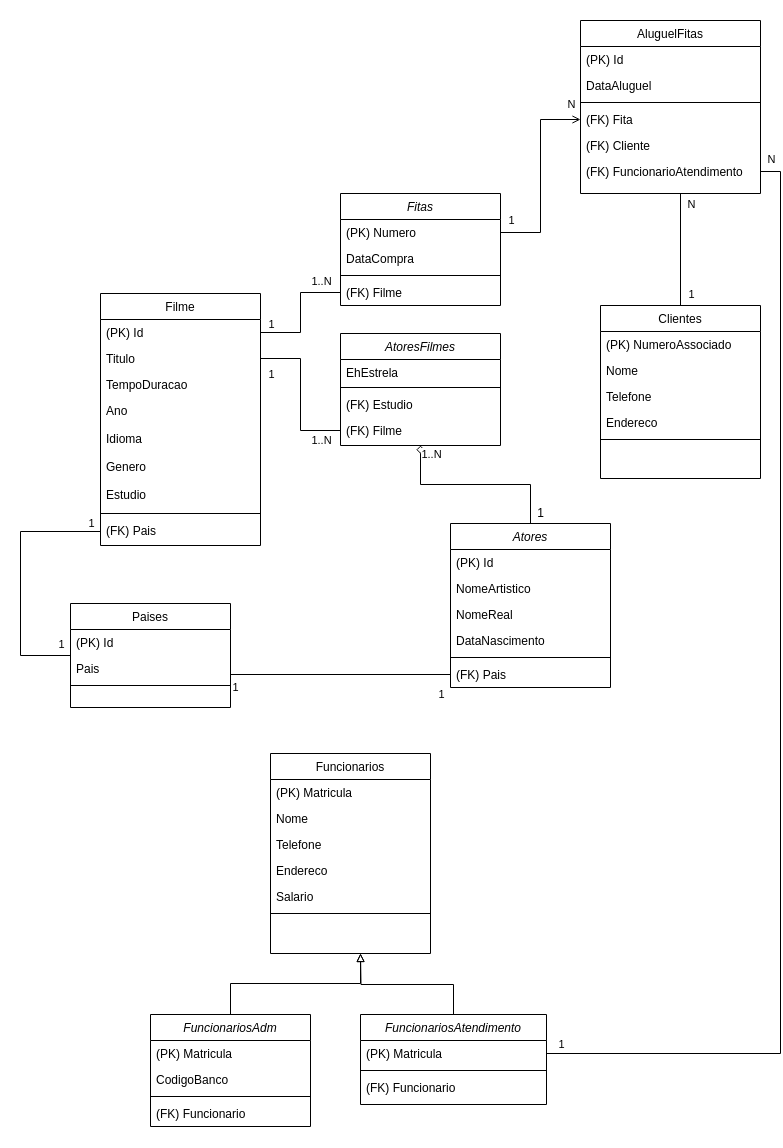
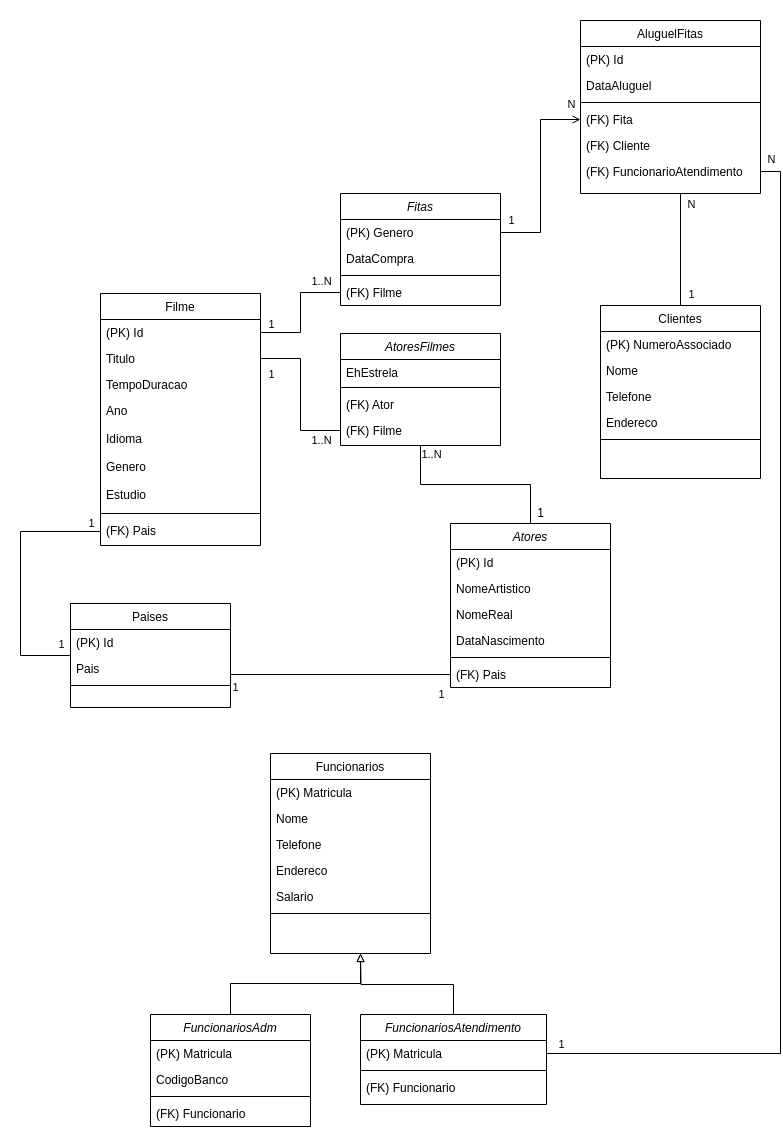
node "(PK) Numero": label "(PK) Numero" -> "(PK) Genero"
node "(FK) Estudio": label "(FK) Estudio" -> "(FK) Ator"
edge "Atores" -> "AtoresFilmes": arrowhead diamond -> none
